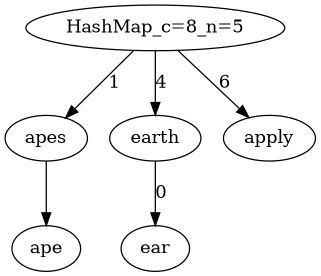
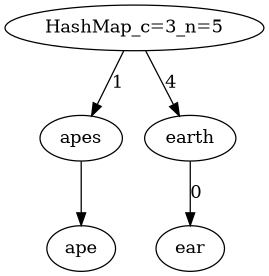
node "HashMap_c=8_n=5": label "HashMap_c=8_n=5" -> "HashMap_c=3_n=5"
node "apply": removed
